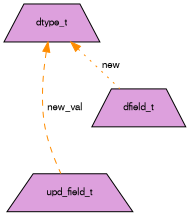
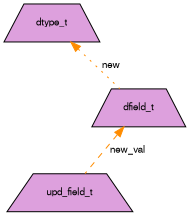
edge "upd_field_t" -> "dtype_t": now "upd_field_t" -> "dfield_t"
